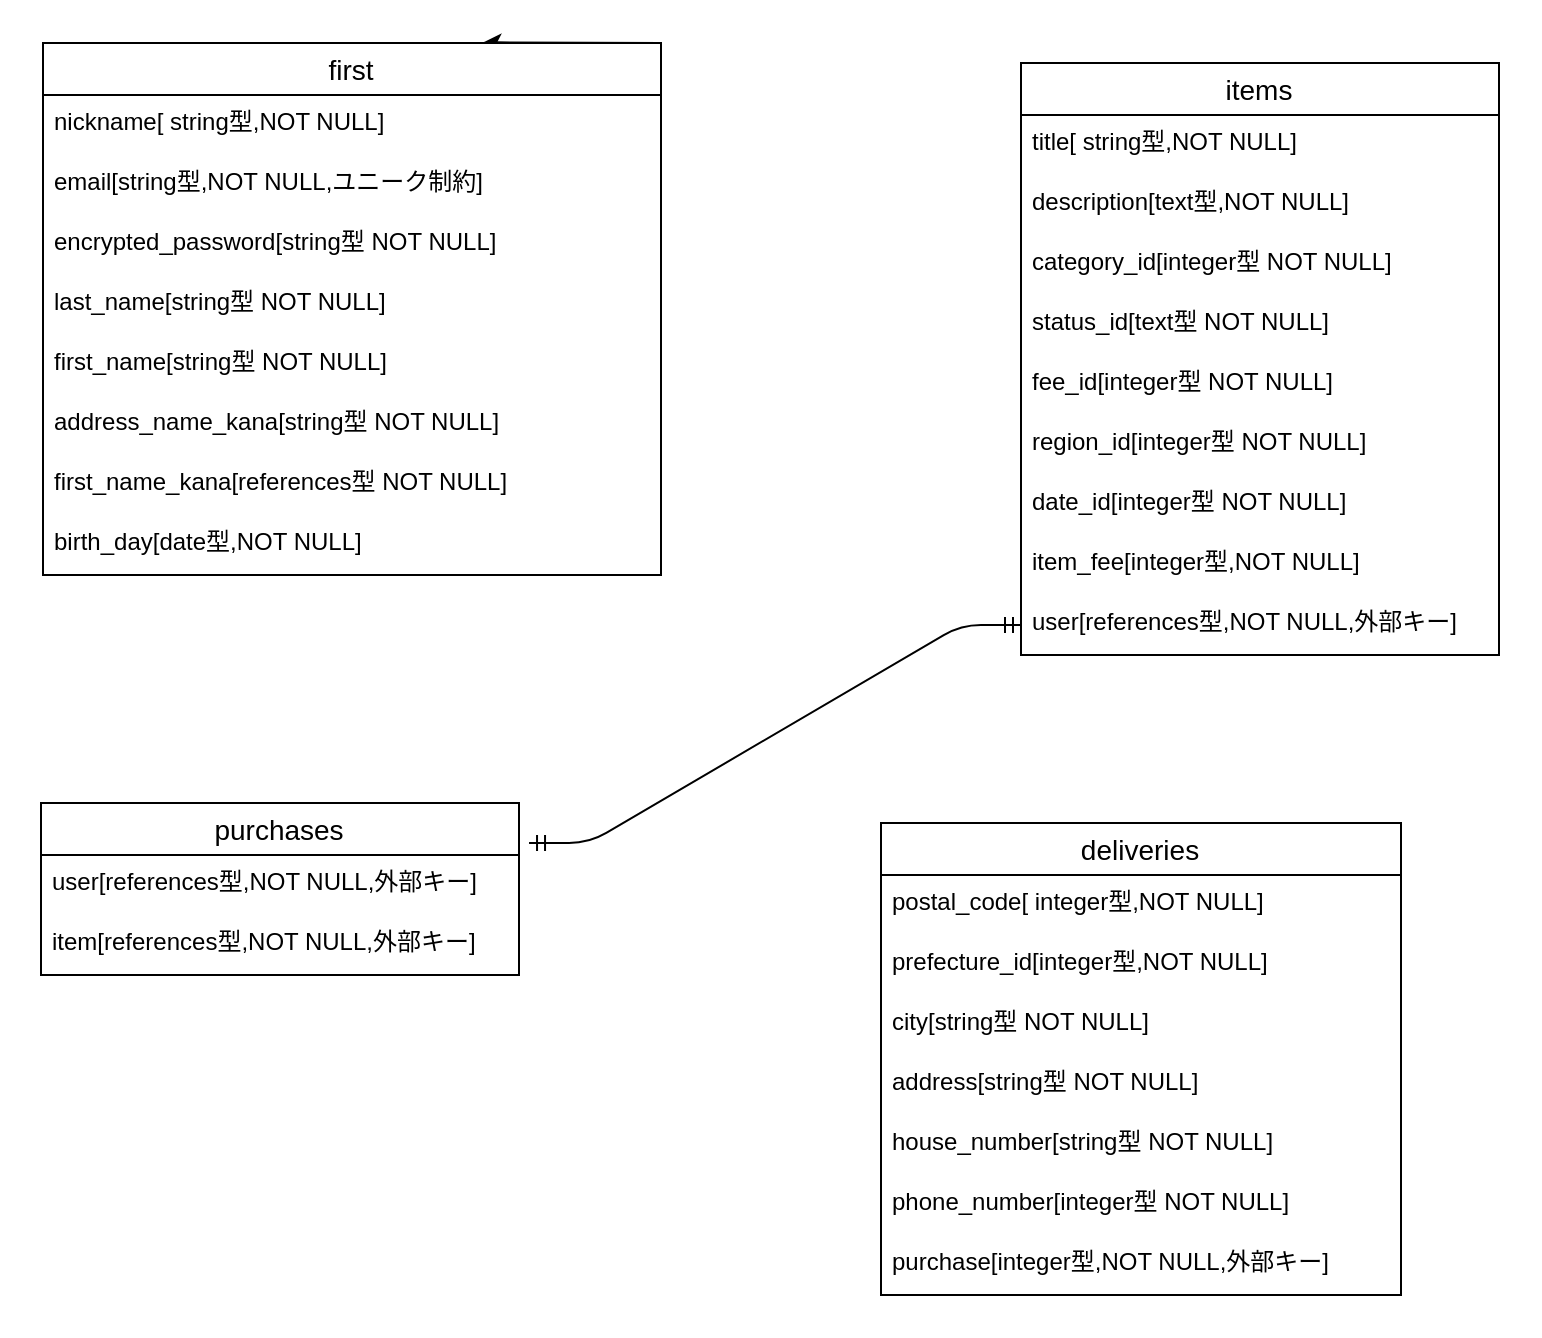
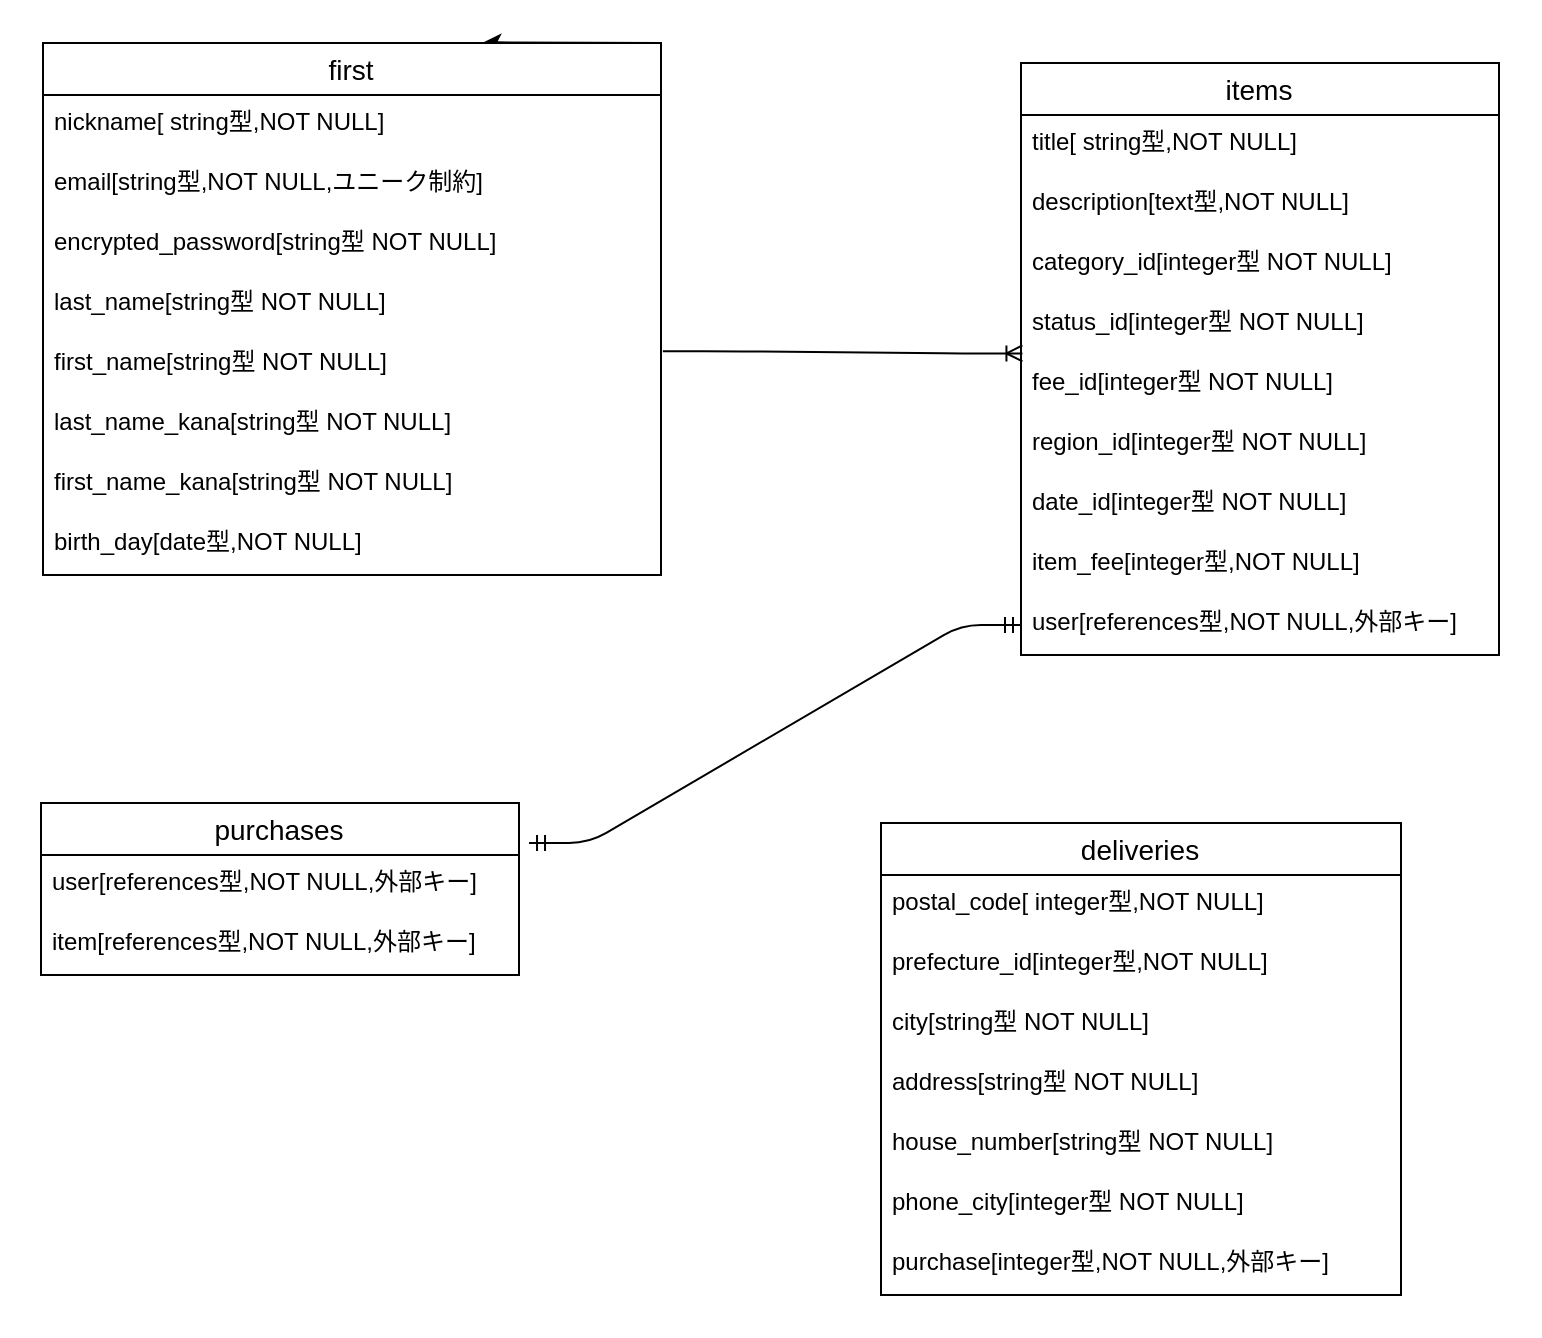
node "status_id[text型 NOT NULL]": label "status_id[text型 NOT NULL]" -> "status_id[integer型 NOT NULL]"
edge "first_name[string型 NOT NULL]" -> "fee_id[integer型 NOT NULL]": added
node "address_name_kana[string型 NOT NULL]": label "address_name_kana[string型 NOT NULL]" -> "last_name_kana[string型 NOT NULL]"
node "first_name_kana[references型 NOT NULL]": label "first_name_kana[references型 NOT NULL]" -> "first_name_kana[string型 NOT NULL]"
node "phone_number[integer型 NOT NULL]": label "phone_number[integer型 NOT NULL]" -> "phone_city[integer型 NOT NULL]"
